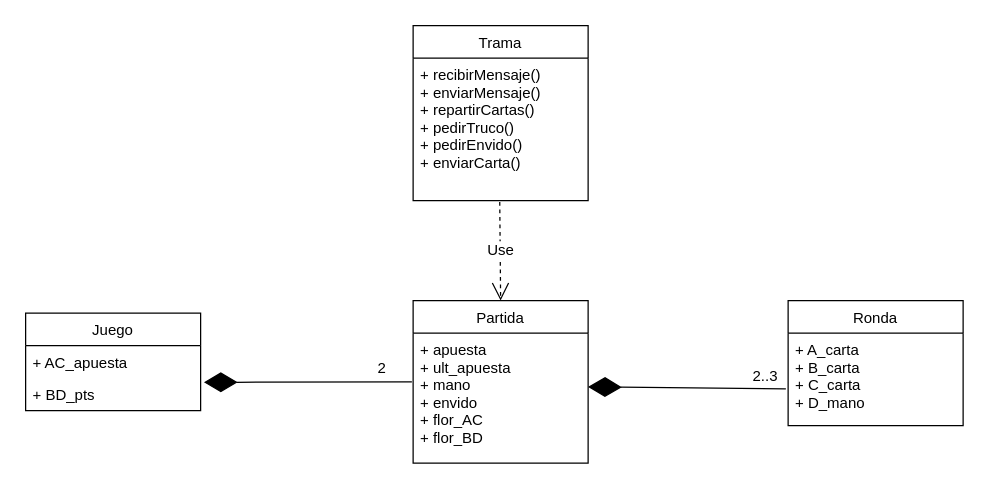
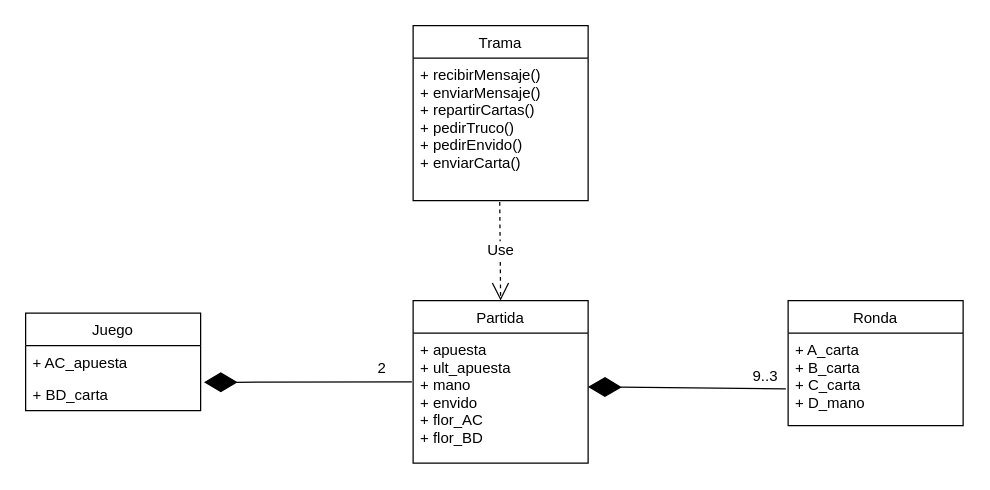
node "2..3": label "2..3" -> "9..3"
node "+ BD_pts": label "+ BD_pts" -> "+ BD_carta"
